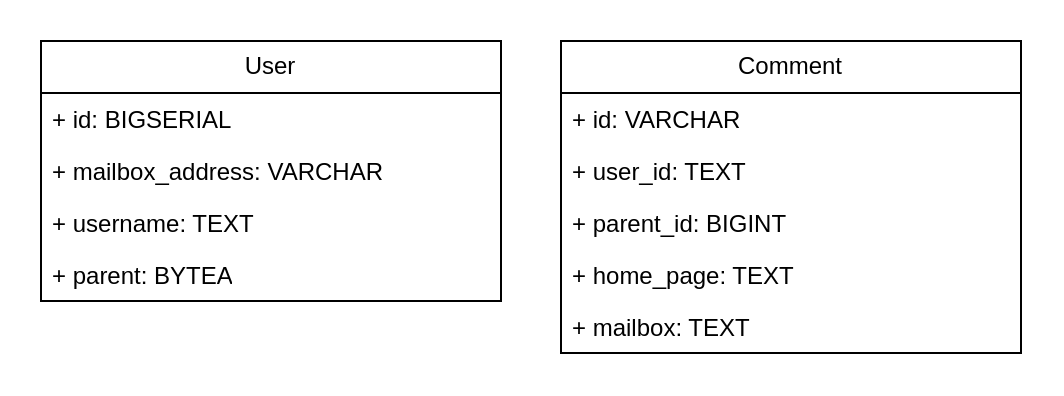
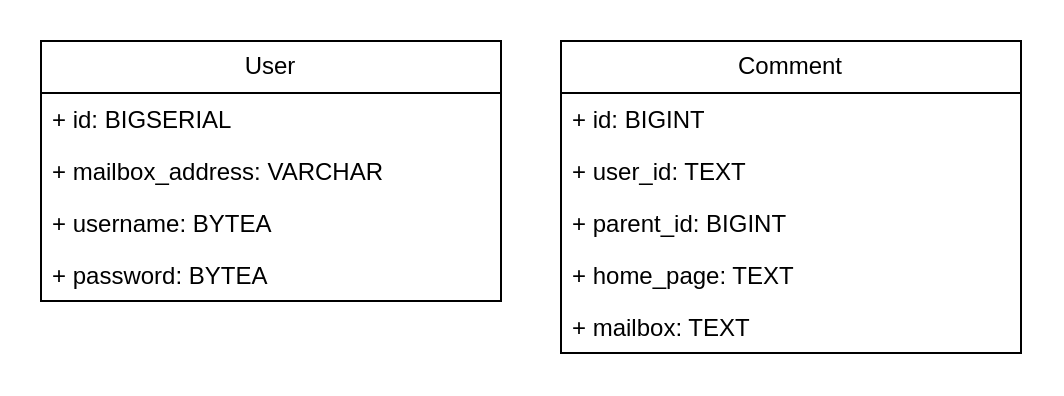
node "+ id: VARCHAR": label "+ id: VARCHAR" -> "+ id: BIGINT"
node "+ username: TEXT": label "+ username: TEXT" -> "+ username: BYTEA"
node "+ parent: BYTEA": label "+ parent: BYTEA" -> "+ password: BYTEA"
